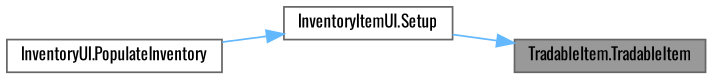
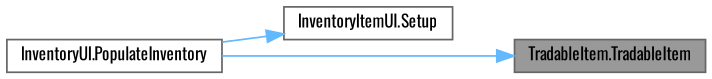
edge "InventoryItemUI.Setup" -> "TradableItem.TradableItem": now "InventoryUI.PopulateInventory" -> "TradableItem.TradableItem"
